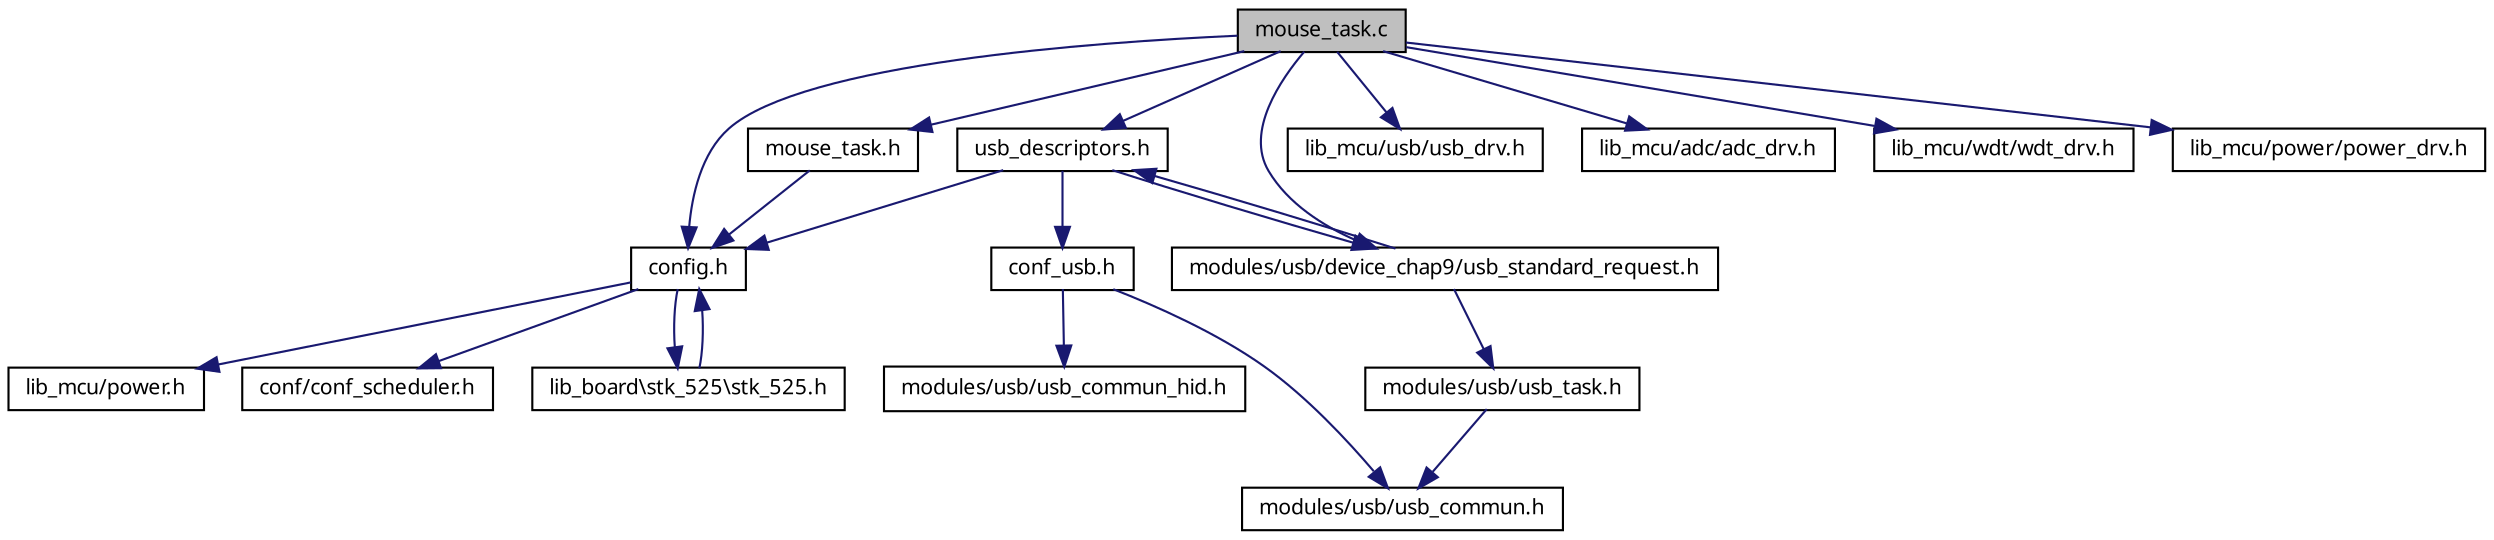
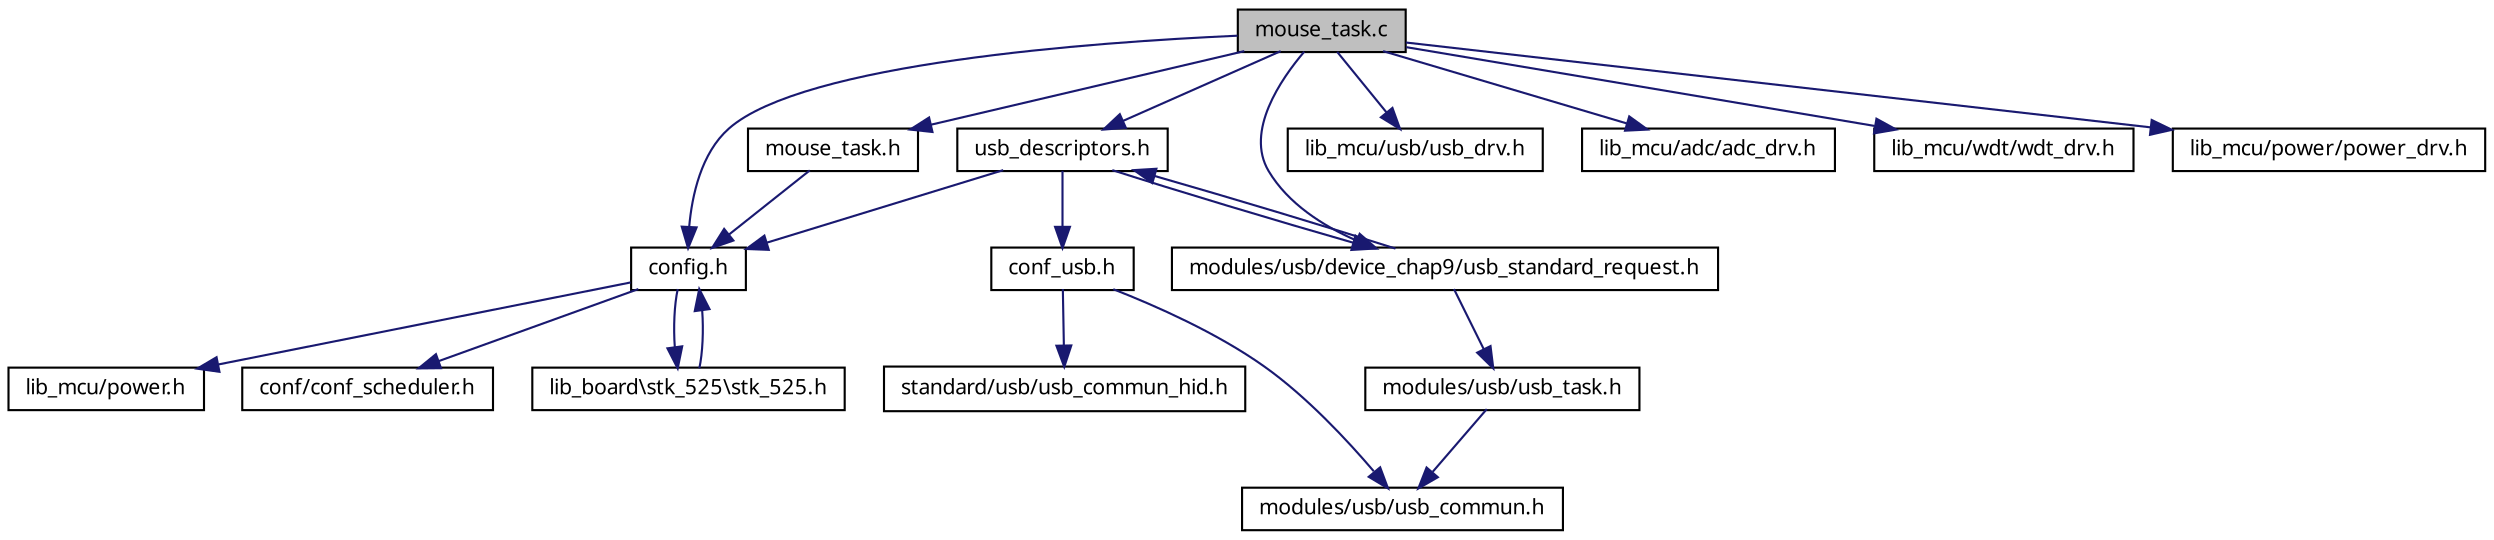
node "modules/usb/usb_commun_hid.h": label "modules/usb/usb_commun_hid.h" -> "standard/usb/usb_commun_hid.h"
